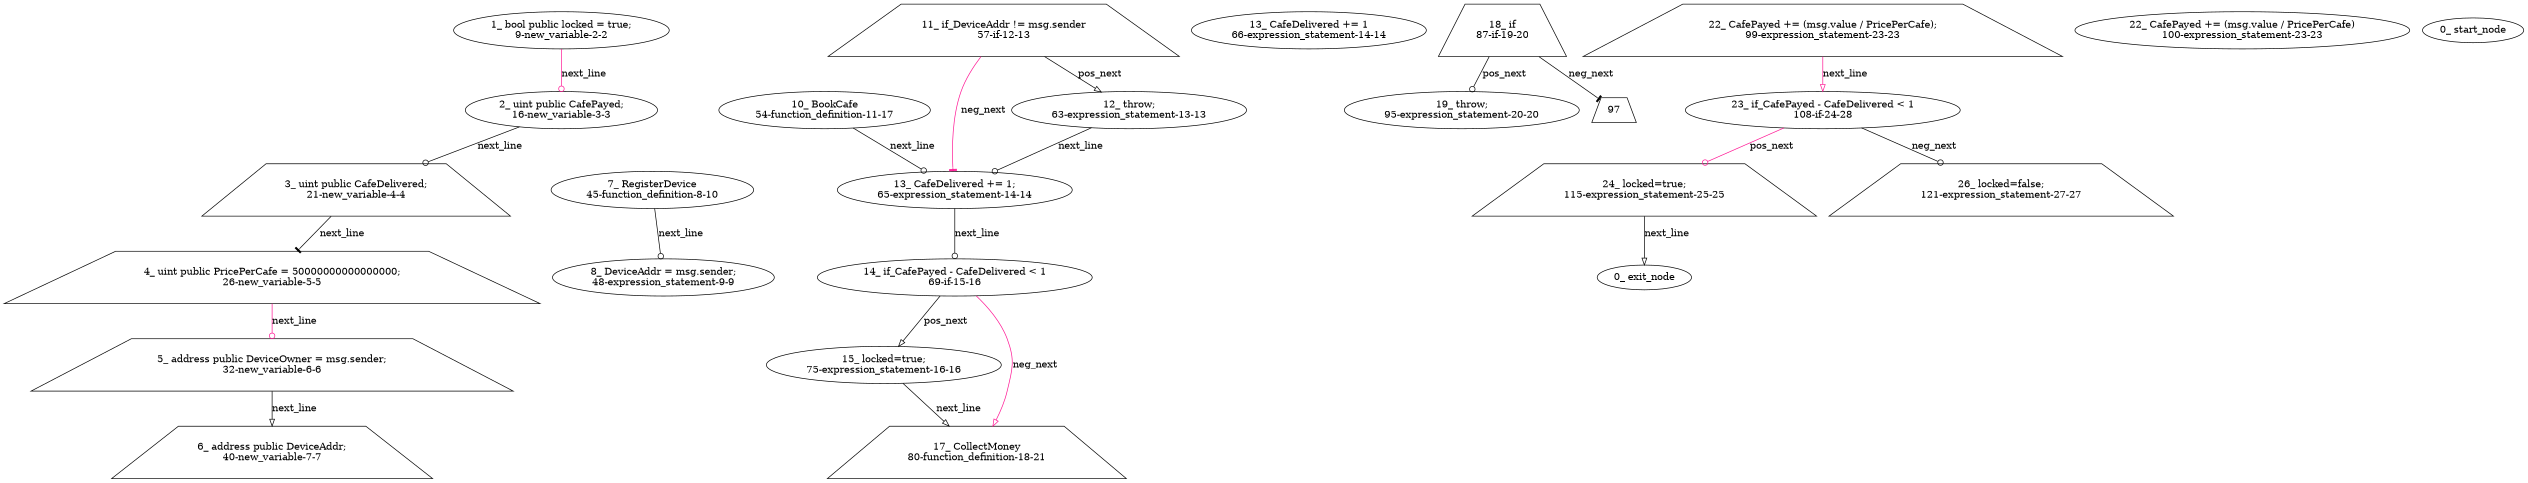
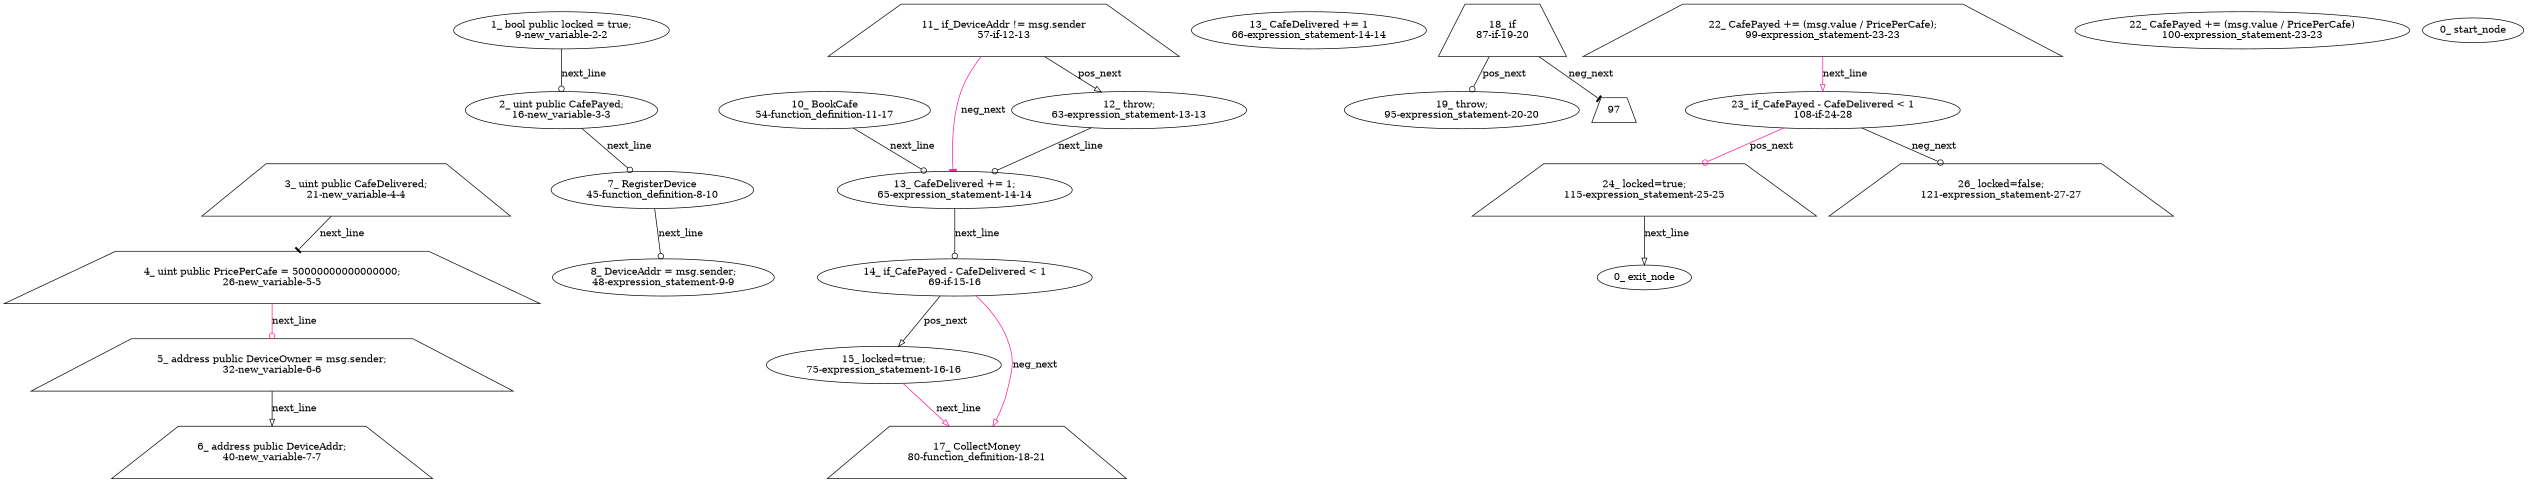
edge "1_ bool public locked = true; 9-new_variable-2-2" -> "2_ uint public CafePayed; 16-new_variable-3-3": color deeppink -> black
edge "2_ uint public CafePayed; 16-new_variable-3-3" -> "3_ uint public CafeDelivered; 21-new_variable-4-4": now "2_ uint public CafePayed; 16-new_variable-3-3" -> "7_ RegisterDevice 45-function_definition-8-10"
edge "15_ locked=true; 75-expression_statement-16-16" -> "17_ CollectMoney 80-function_definition-18-21": color black -> deeppink
